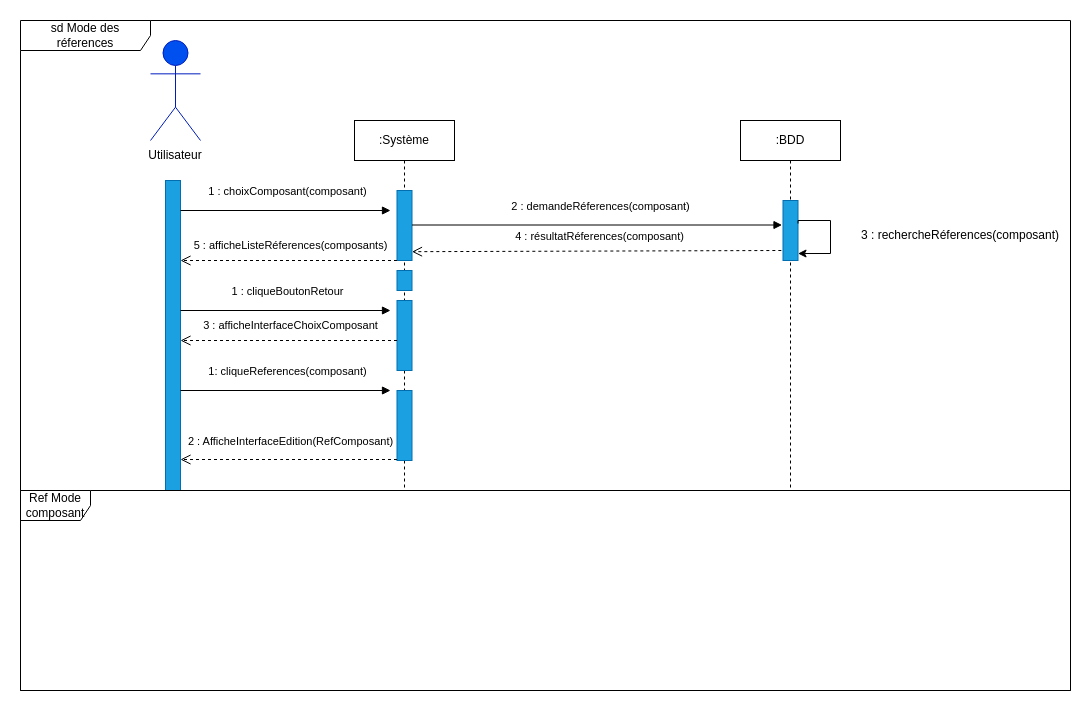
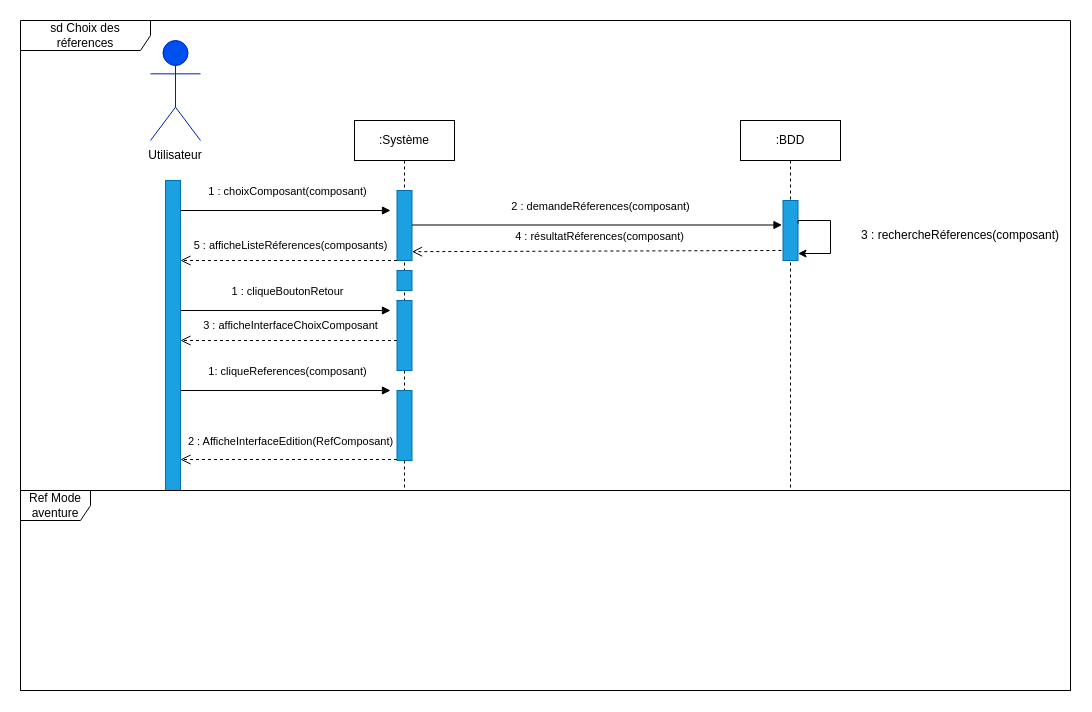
node "sd Mode des réferences": label "sd Mode des réferences" -> "sd Choix des réferences"
node "Ref Mode composant": label "Ref Mode composant" -> "Ref Mode aventure"
